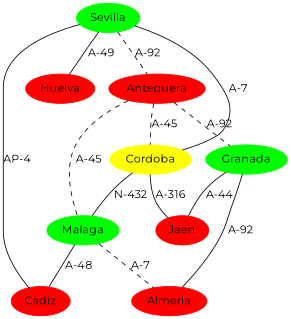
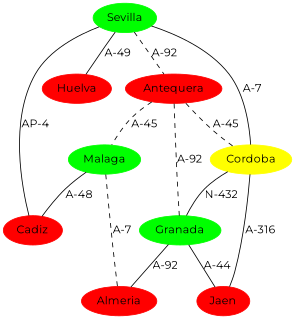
edge "Cordoba" -- "Malaga": now "Cordoba" -- "Granada"
